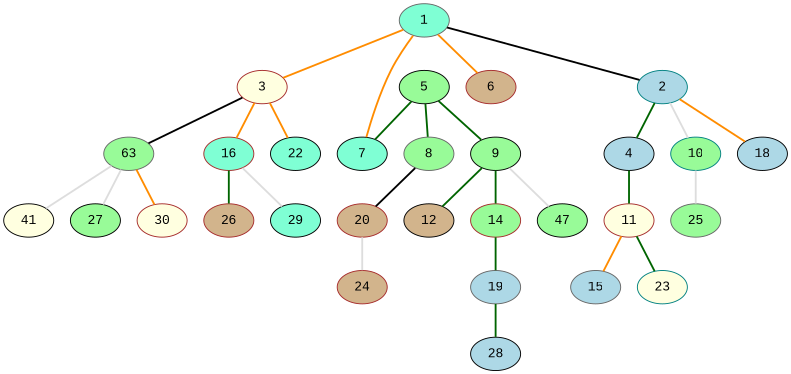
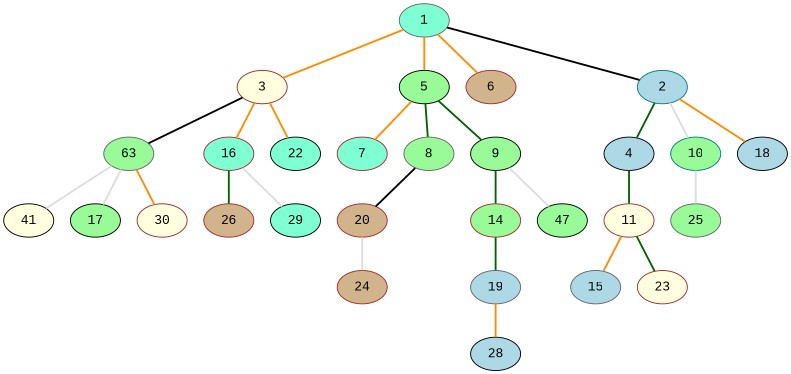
edge "1" -- "7": now "1" -- "5"
edge "5" -- "7": color darkgreen -> darkorange
node "7": color black -> brown
node "27": label "27" -> "17"
node "12": removed
node "23": color teal -> brown
edge "19" -- "28": color darkgreen -> darkorange
